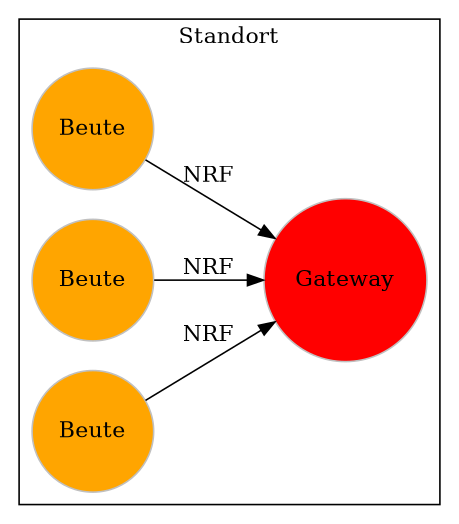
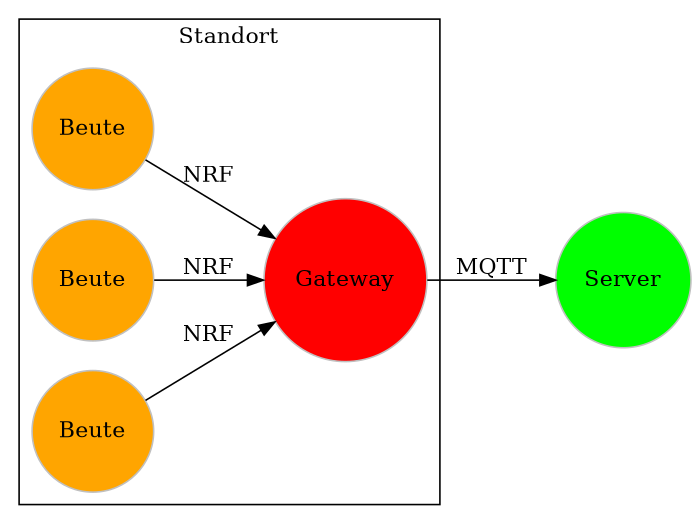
node "Server": added
